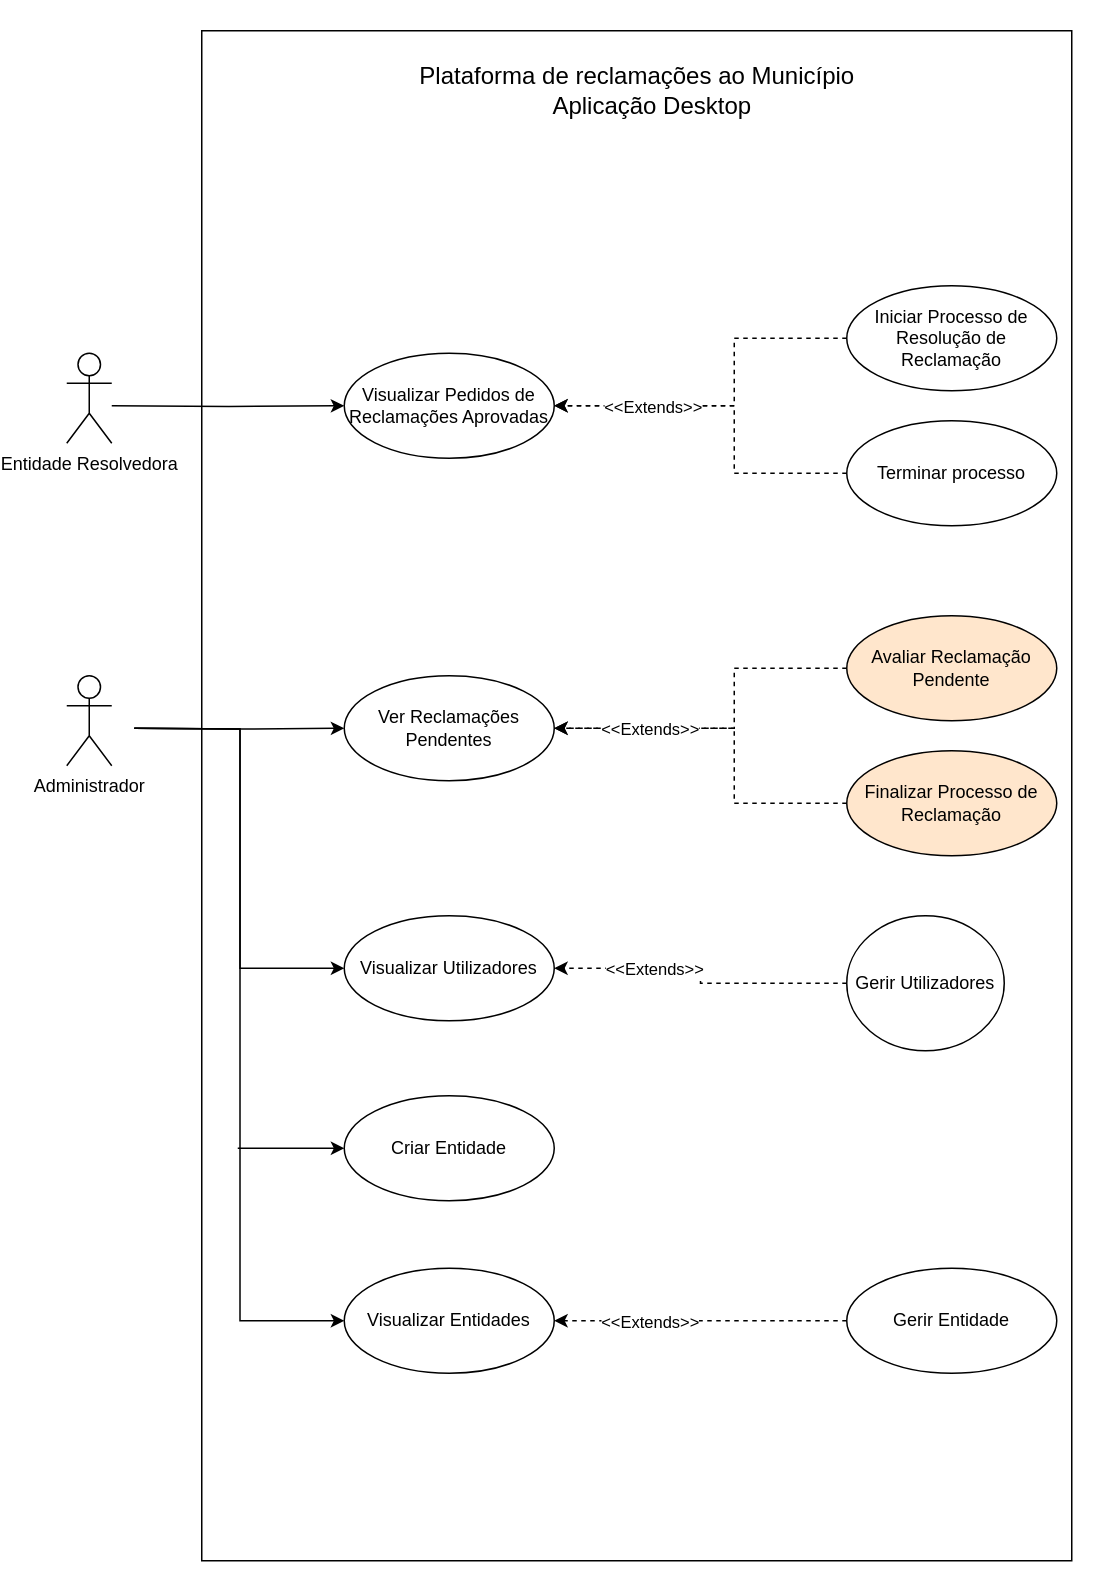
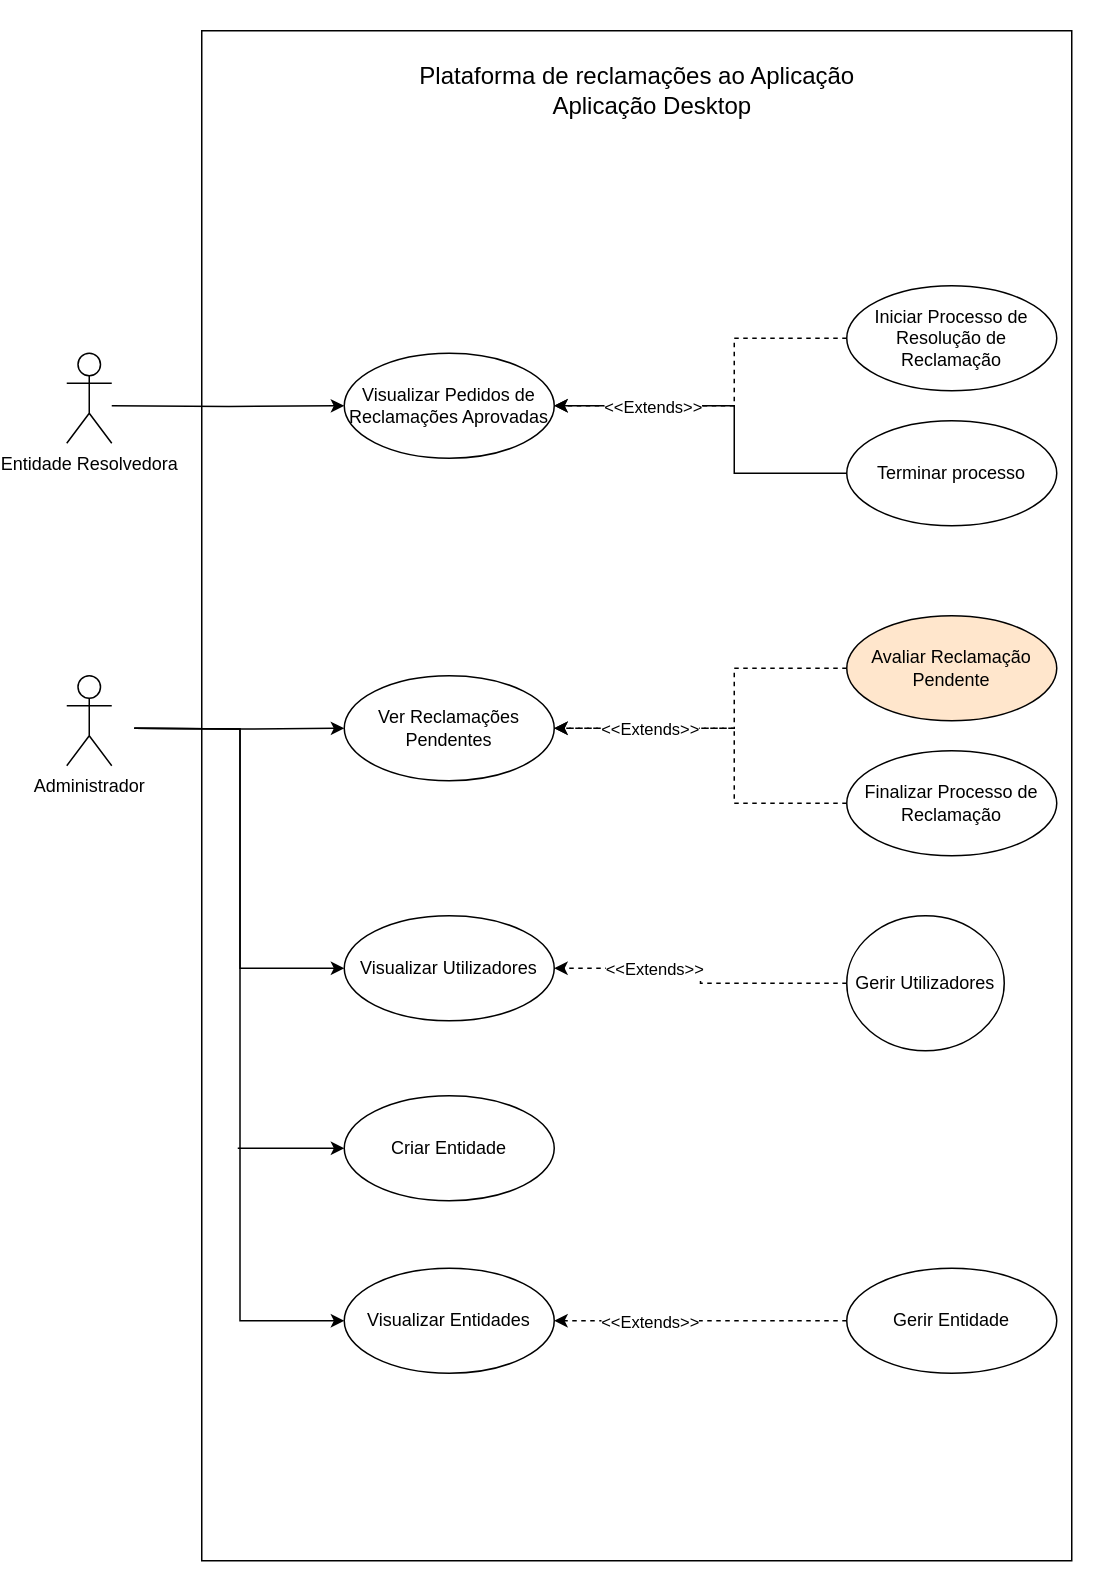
node "Plataforma de reclamações ao Município": label "Plataforma de reclamações ao Município" -> "Plataforma de reclamações ao Aplicação"
edge "Terminar processo" -> "Visualizar Pedidos de Reclamações Aprovadas": style dashed -> solid
node "Finalizar Processo de Reclamação": fillcolor #ffe6cc -> #ffffff
